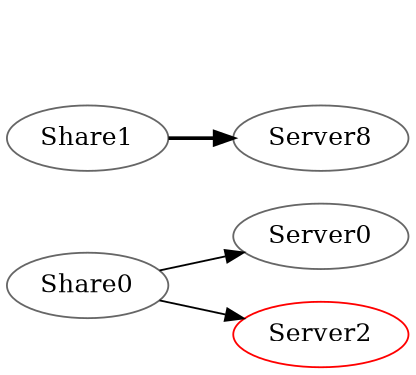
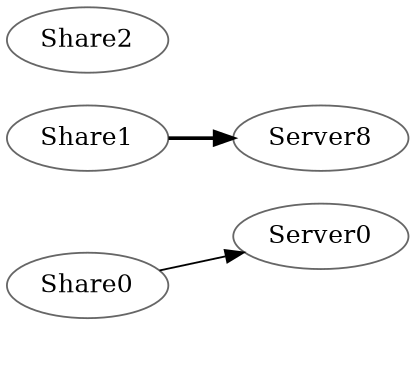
node "Share2": added
node "Server2": removed
